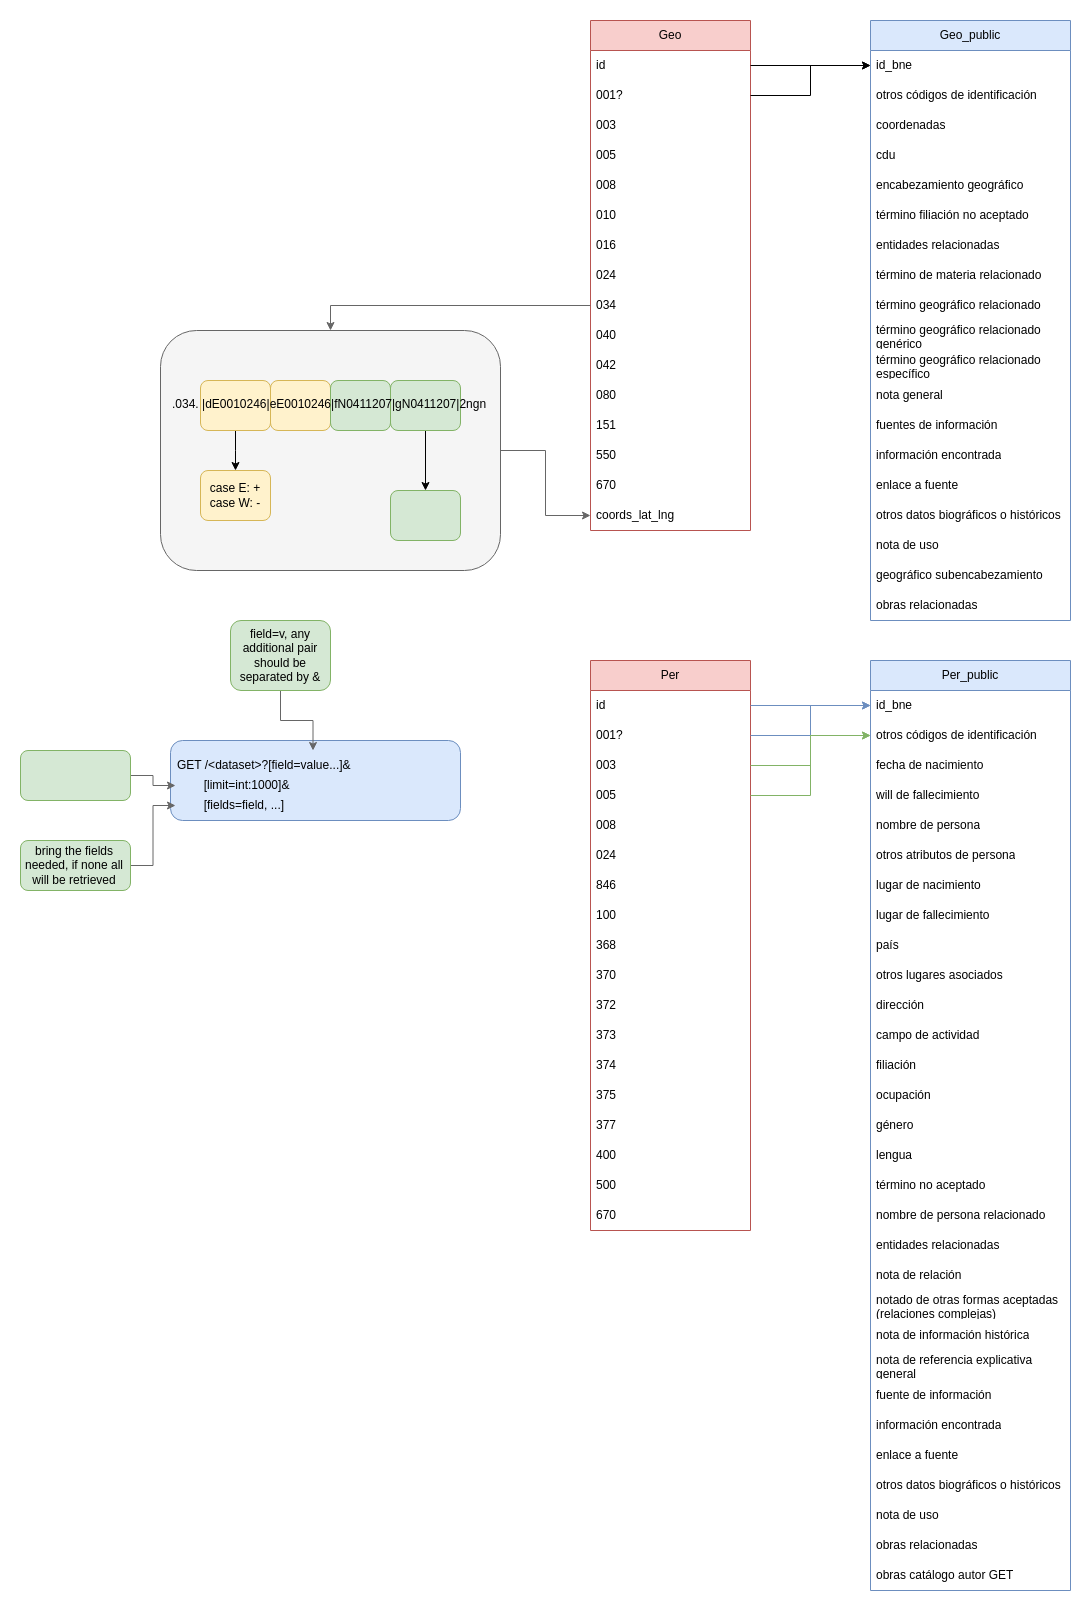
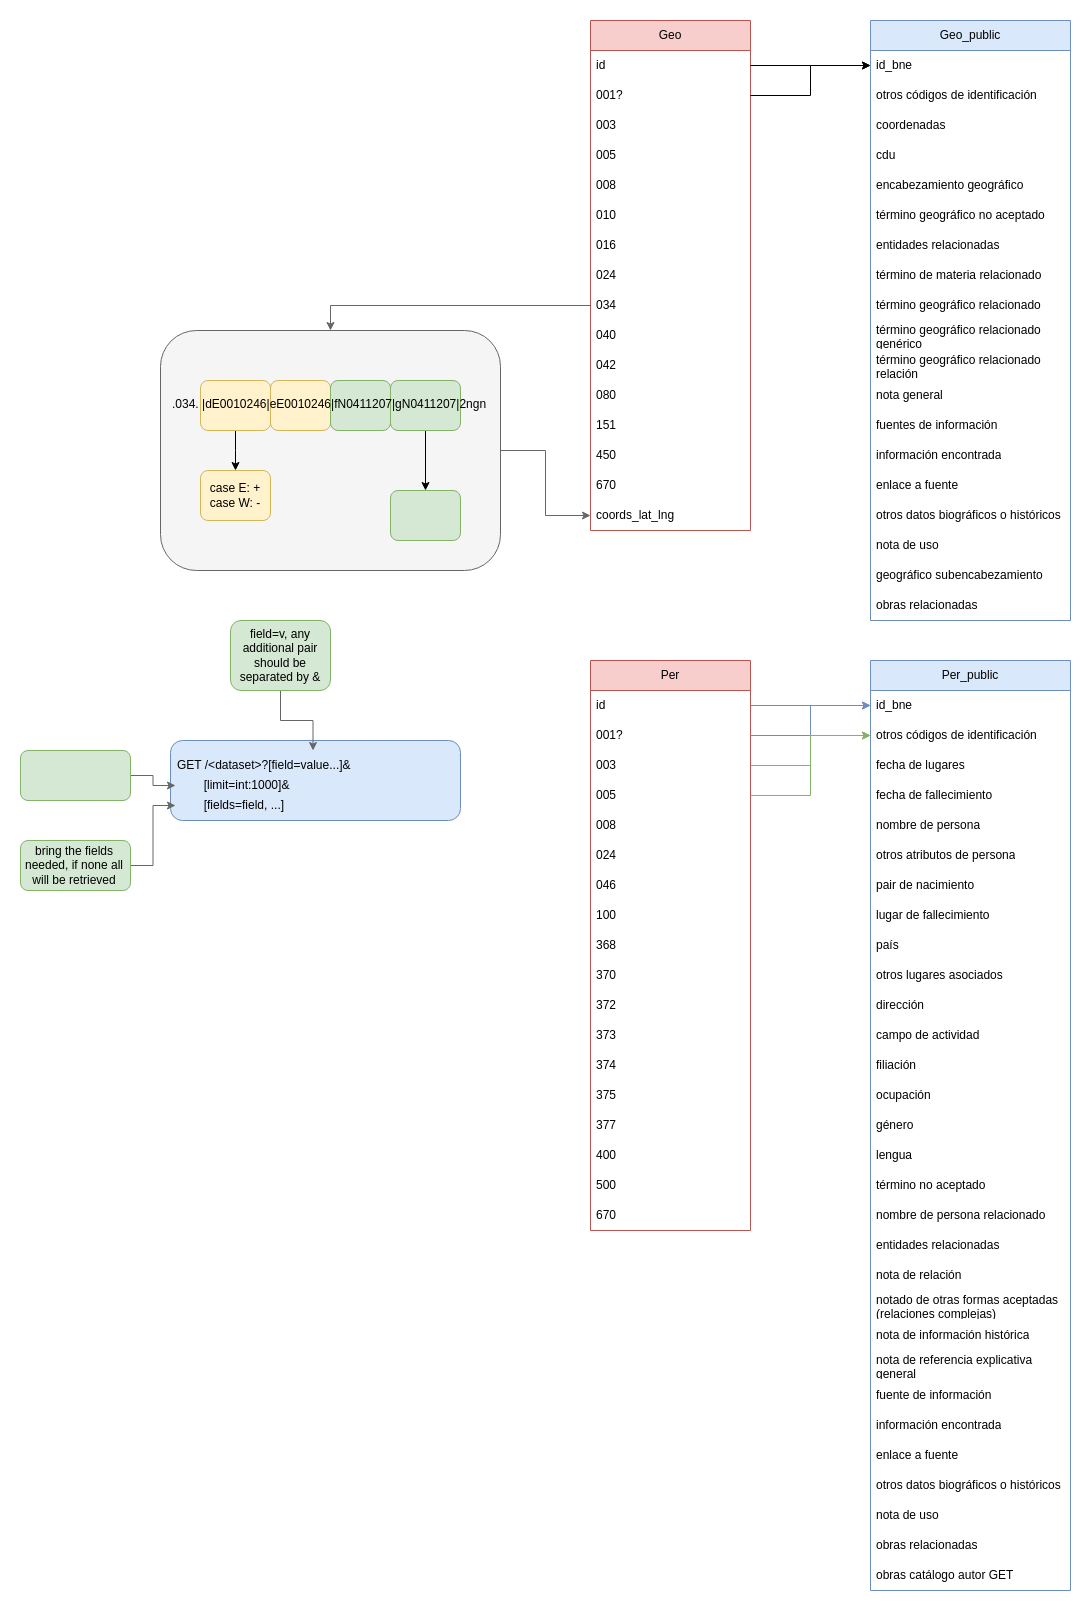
node "término filiación no aceptado": label "término filiación no aceptado" -> "término geográfico no aceptado"
node "término geográfico relacionado específico": label "término geográfico relacionado específico" -> "término geográfico relacionado relación"
node "550": label "550" -> "450"
node "fecha de nacimiento": label "fecha de nacimiento" -> "fecha de lugares"
node "will de fallecimiento": label "will de fallecimiento" -> "fecha de fallecimiento"
node "846": label "846" -> "046"
node "lugar de nacimiento": label "lugar de nacimiento" -> "pair de nacimiento"
